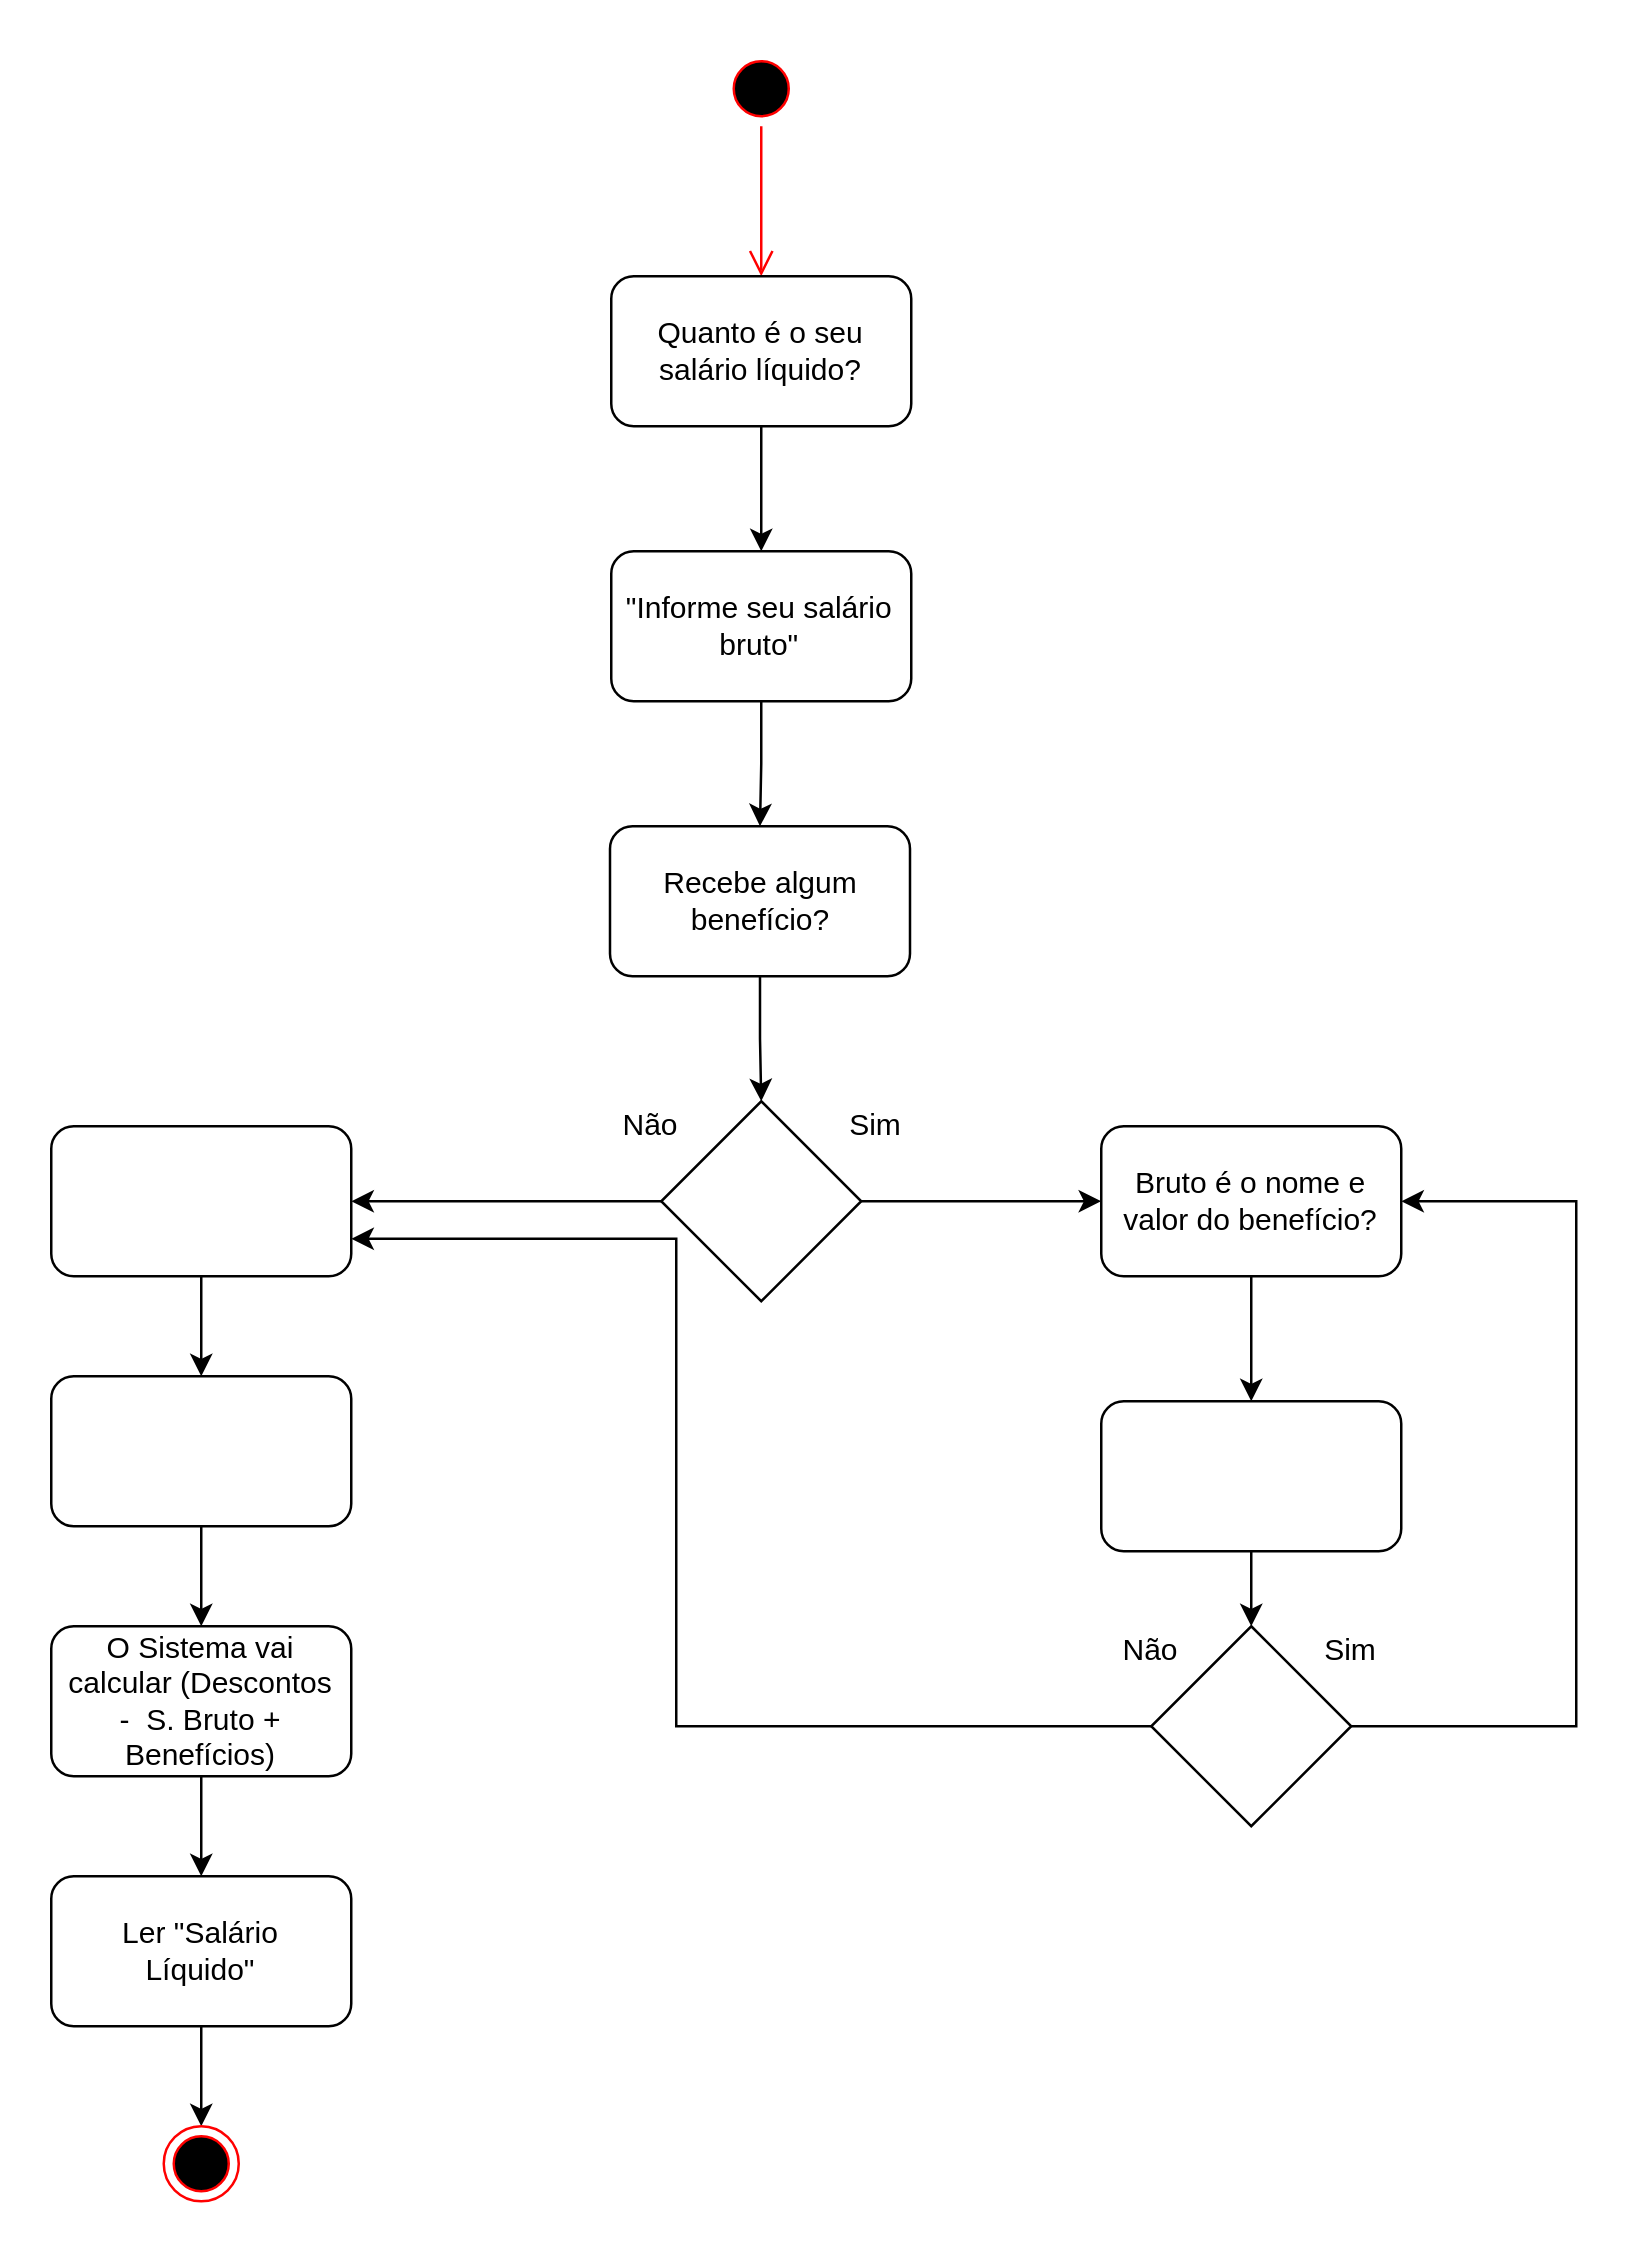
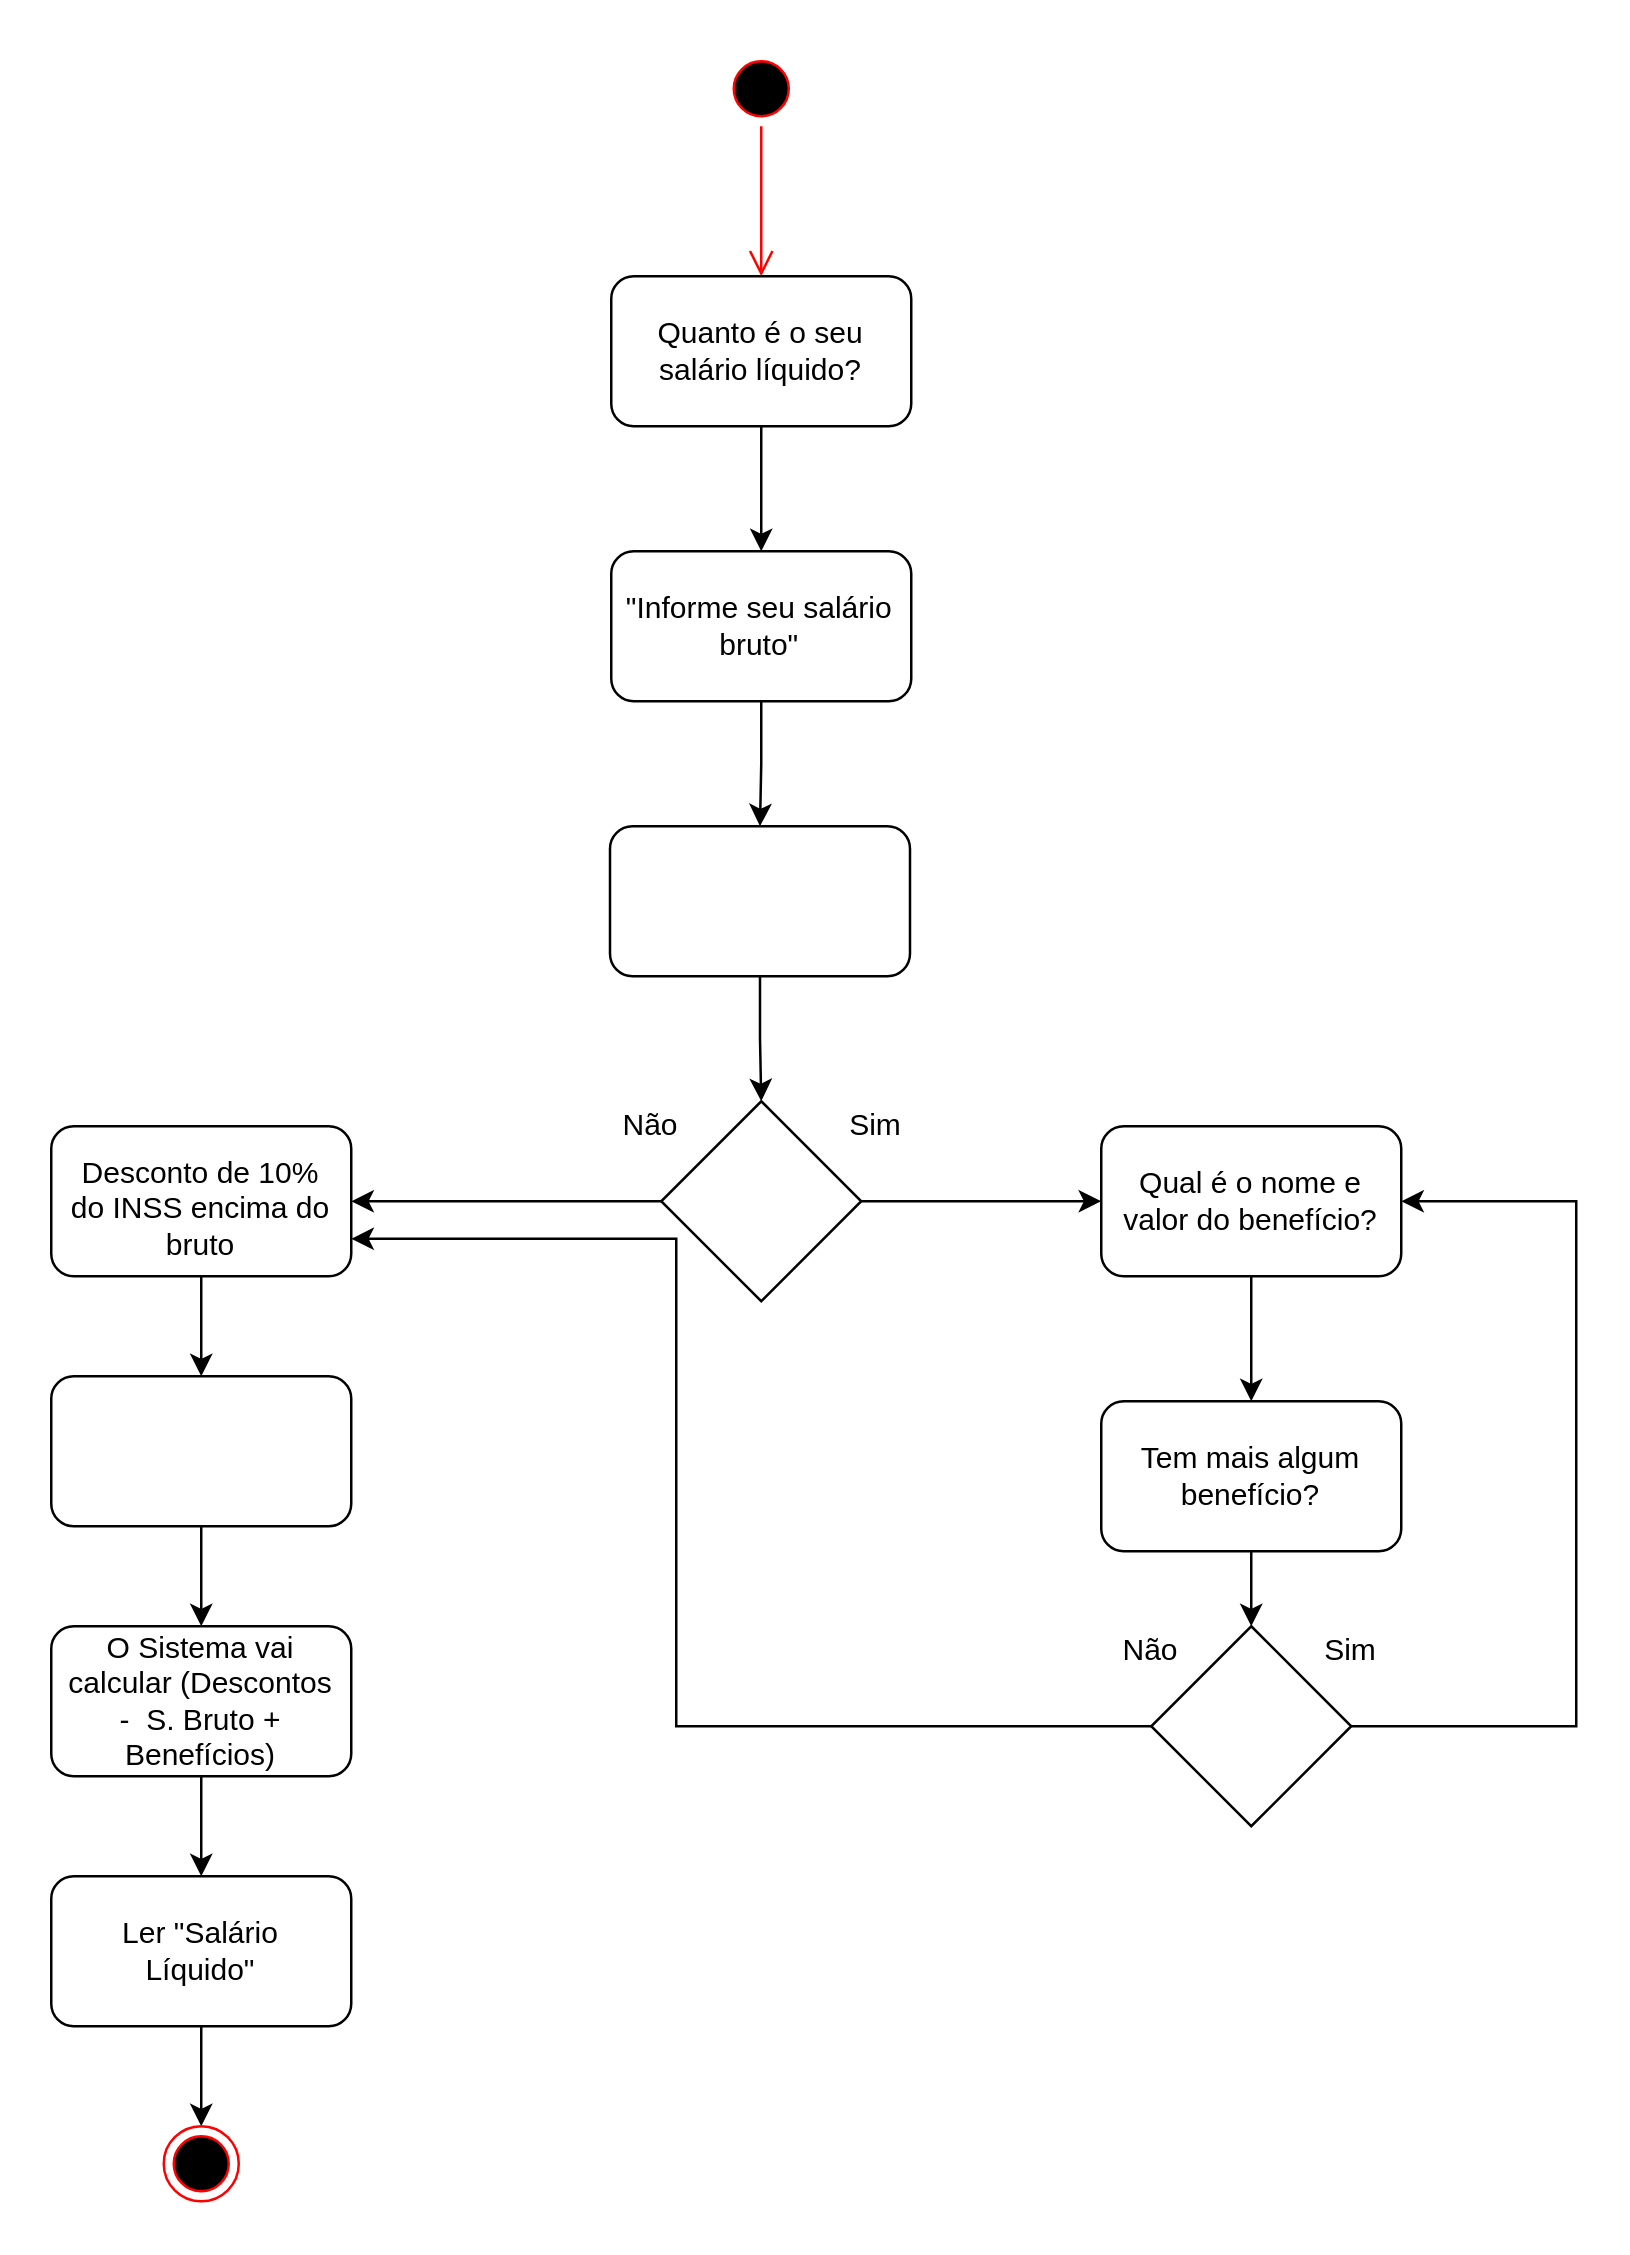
node "Recebe algum benefício?": removed
node "Bruto é o nome e valor do benefício?": label "Bruto é o nome e valor do benefício?" -> "Qual é o nome e valor do benefício?"
node "Desconto de 10% do INSS encima do bruto": added
node "Tem mais algum benefício?": added
